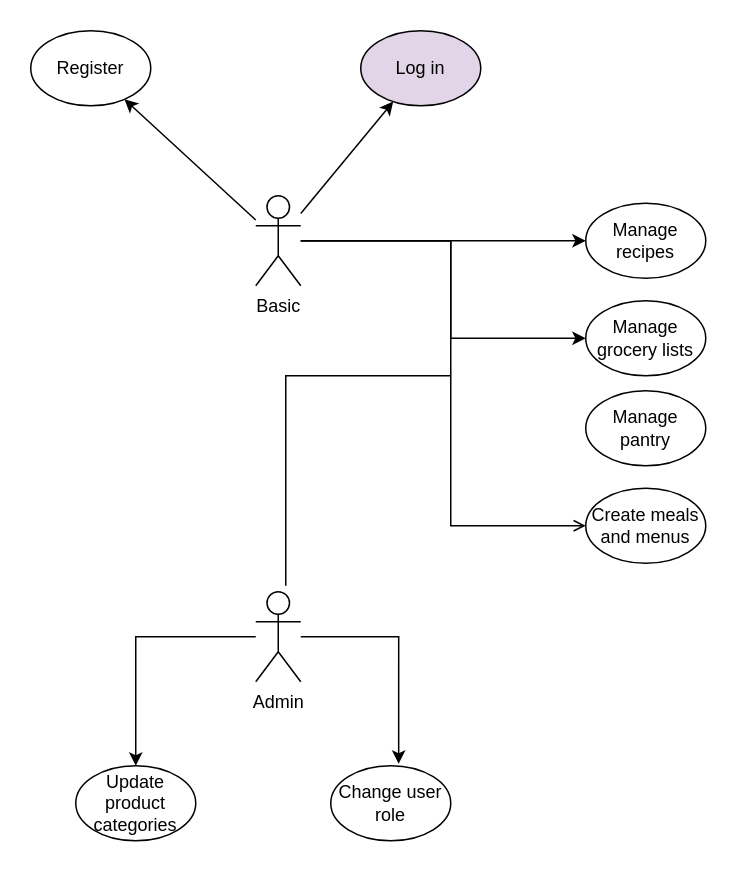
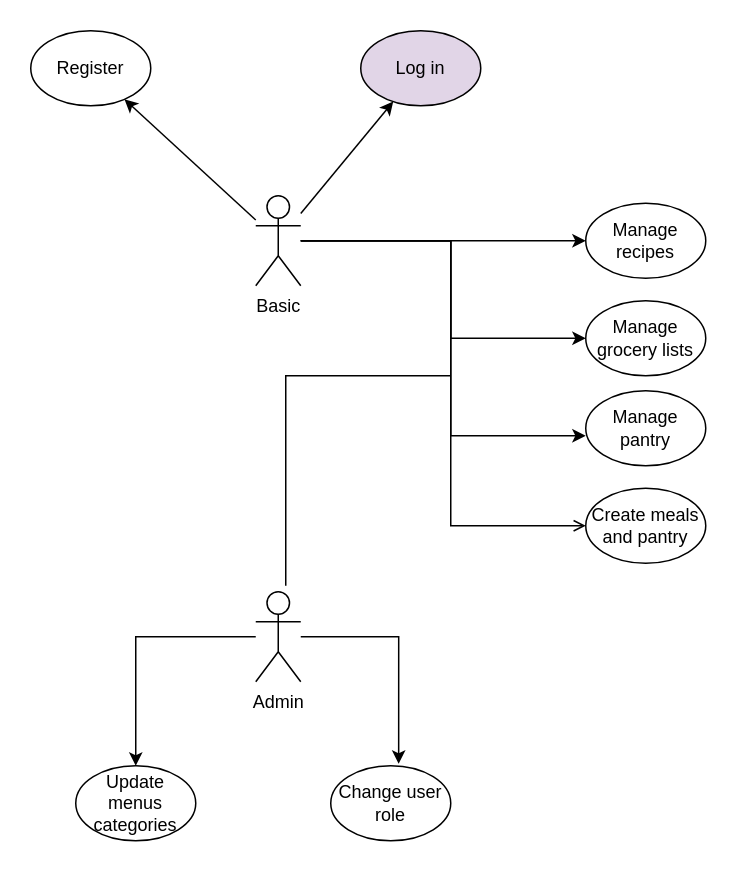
edge "Basic" -> "Manage pantry": added
node "Create meals and menus": label "Create meals and menus" -> "Create meals and pantry"
node "Update product categories": label "Update product categories" -> "Update menus categories"
